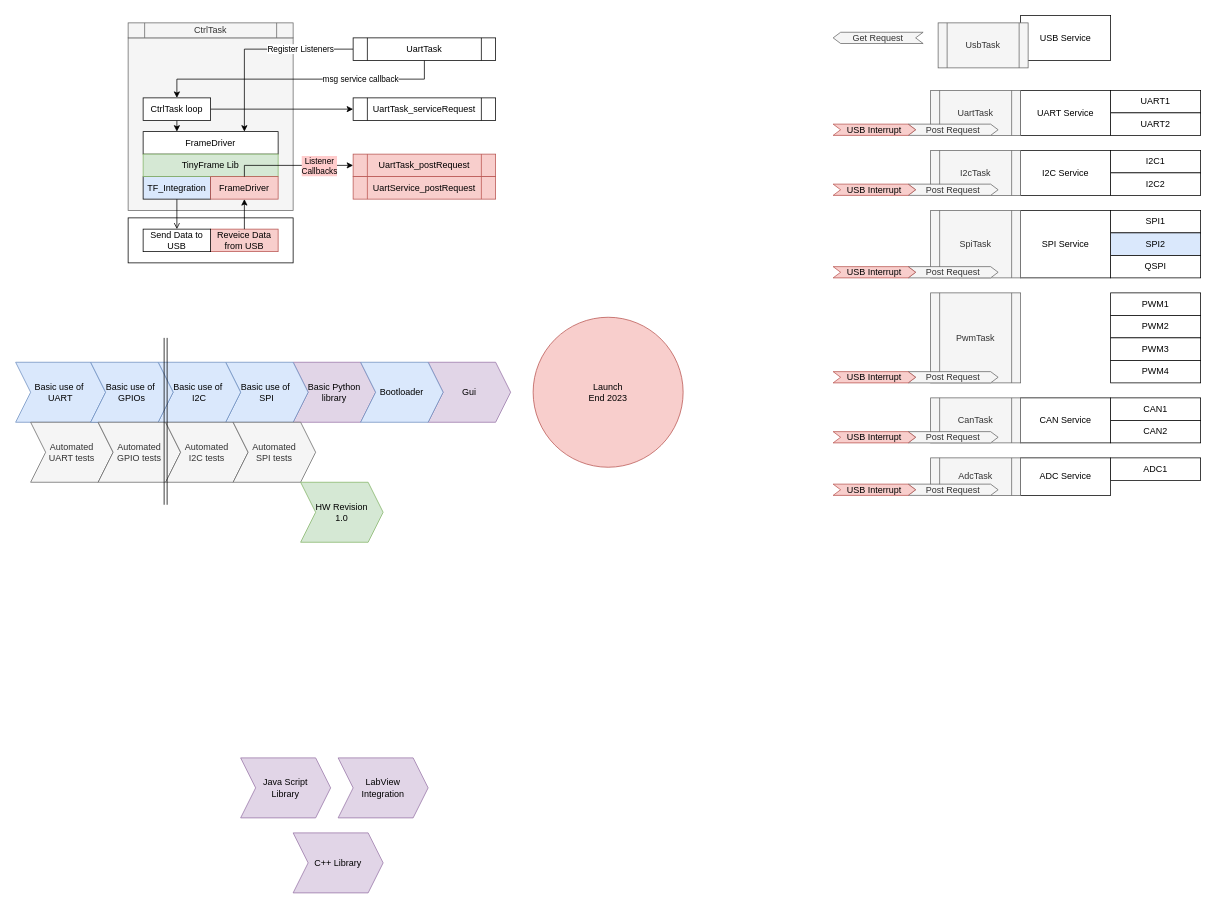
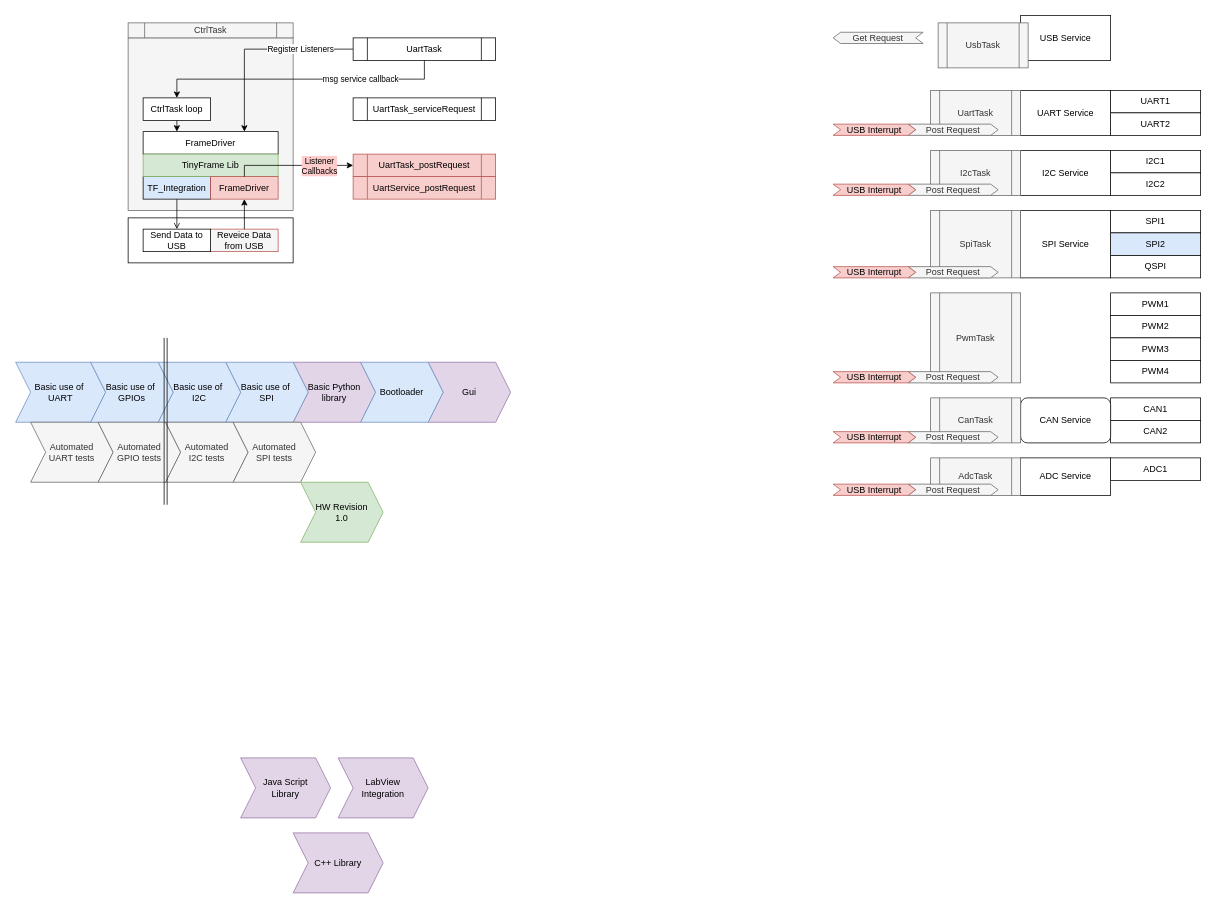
edge "CtrlTask loop" -> "UartTask_serviceRequest": removed
node "Reveice Data from USB": fillcolor #f8cecc -> #f5f5f5
node "Launch End 2023": removed
node "CAN Service": shape rectangle -> rounded rectangle
